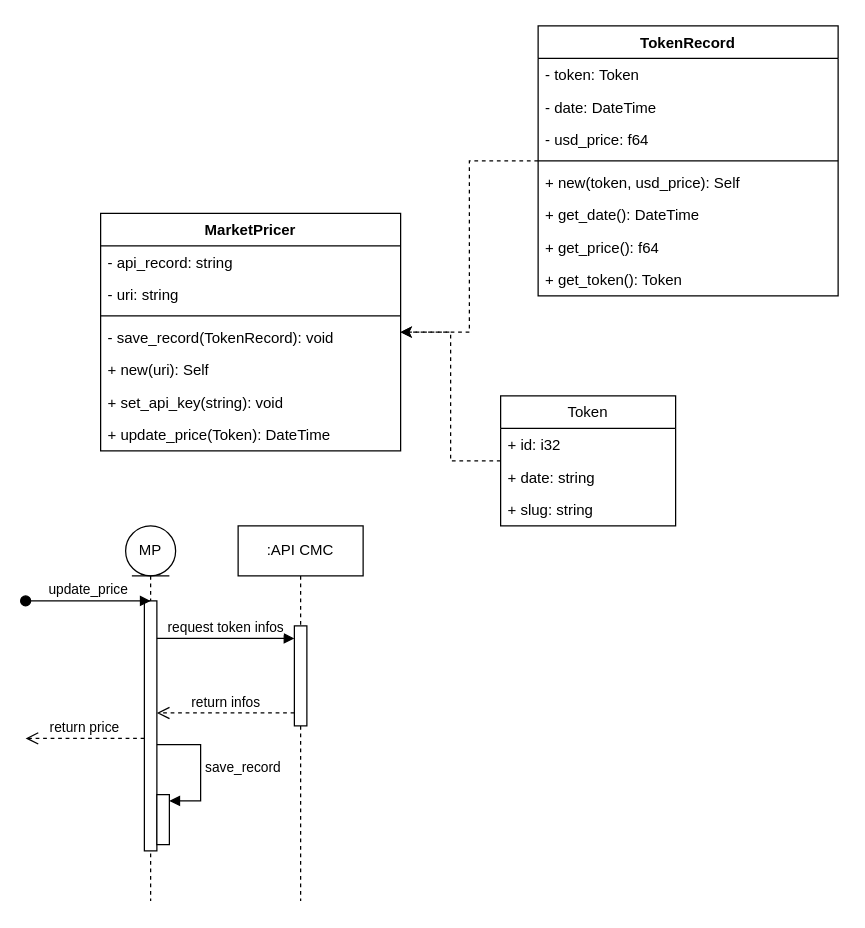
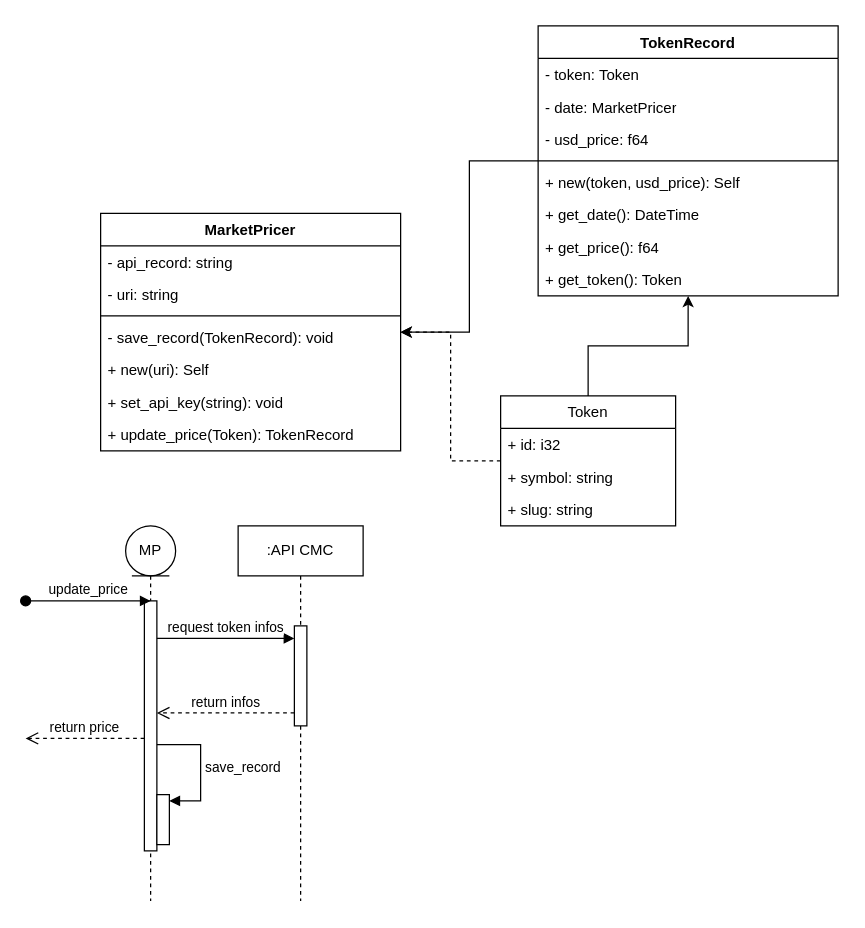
node "- date: DateTime": label "- date: DateTime" -> "- date: MarketPricer"
edge "TokenRecord" -> "MarketPricer": style dashed -> solid
edge "Token" -> "TokenRecord": added
node "+ update_price(Token): DateTime": label "+ update_price(Token): DateTime" -> "+ update_price(Token): TokenRecord"
node "+ date: string": label "+ date: string" -> "+ symbol: string"
